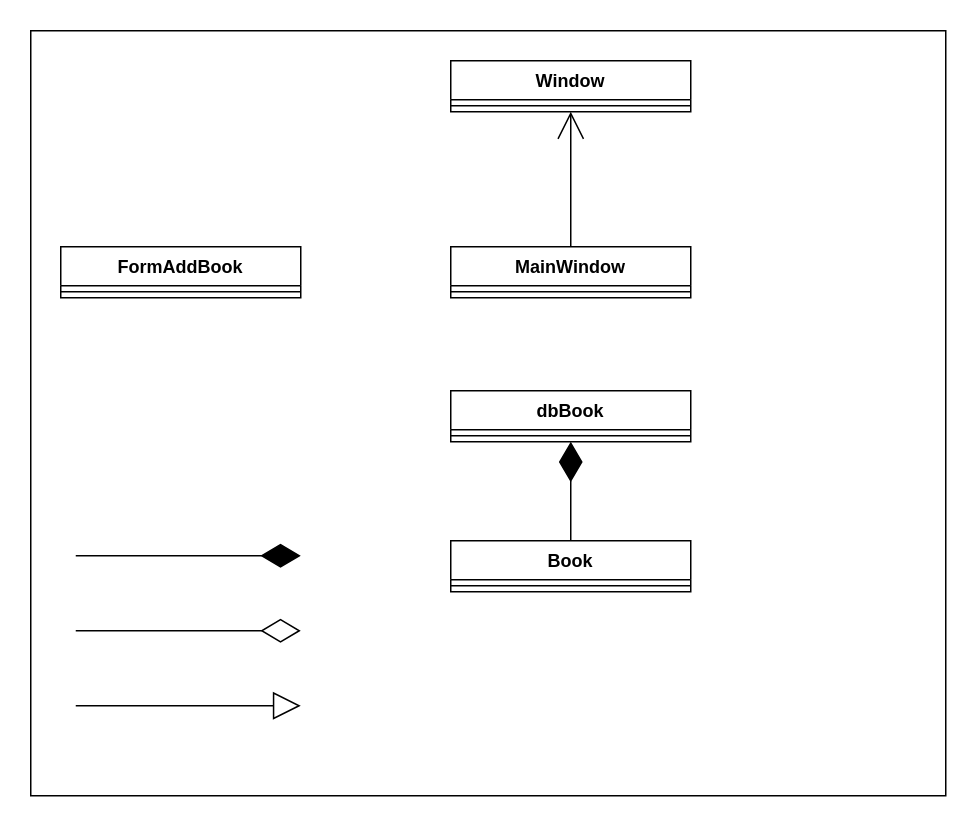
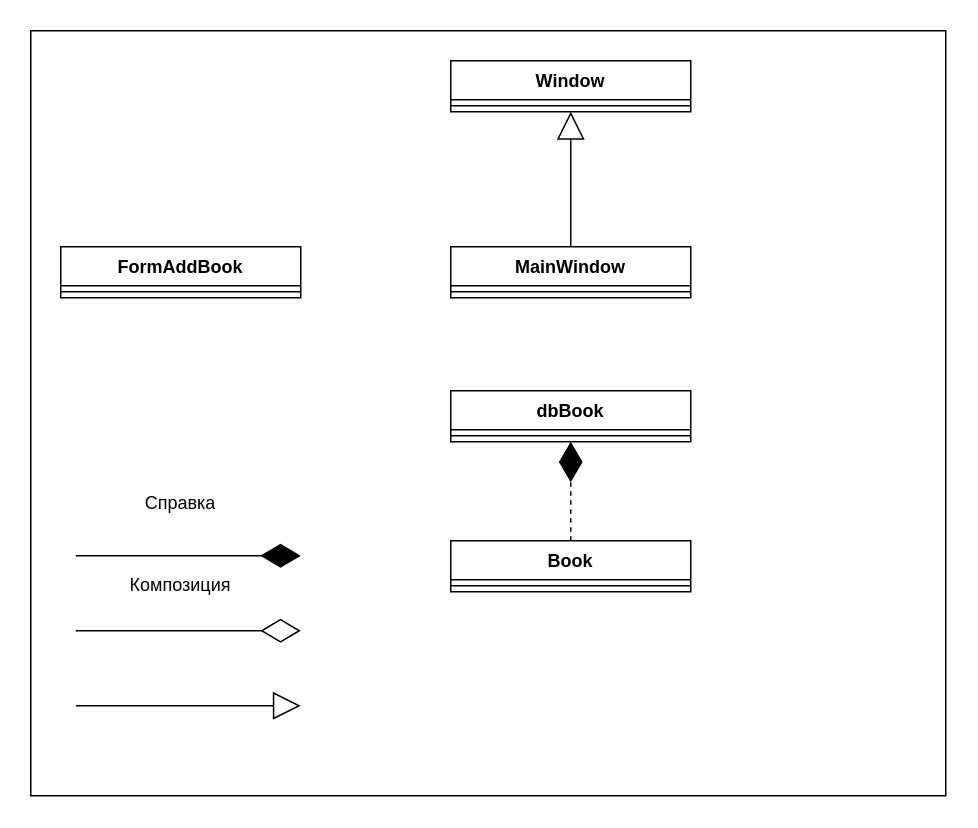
edge "MainWindow" -> "Window": arrowhead open -> block
node "Справка": added
edge "Book" -> "dbBook": style solid -> dashed
node "Композиция": added
